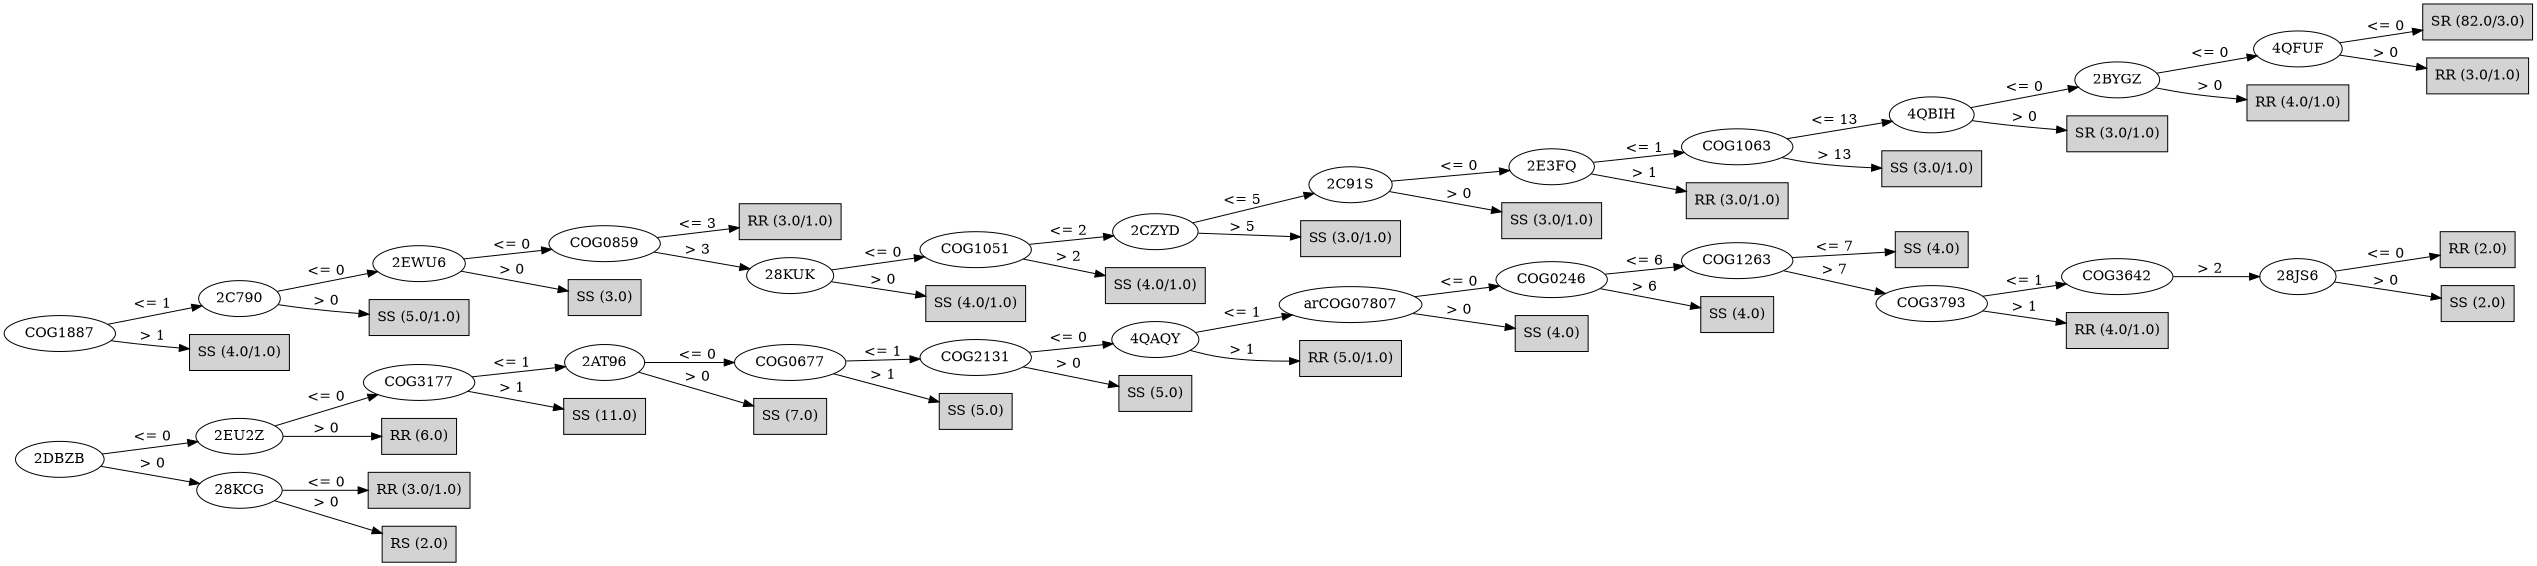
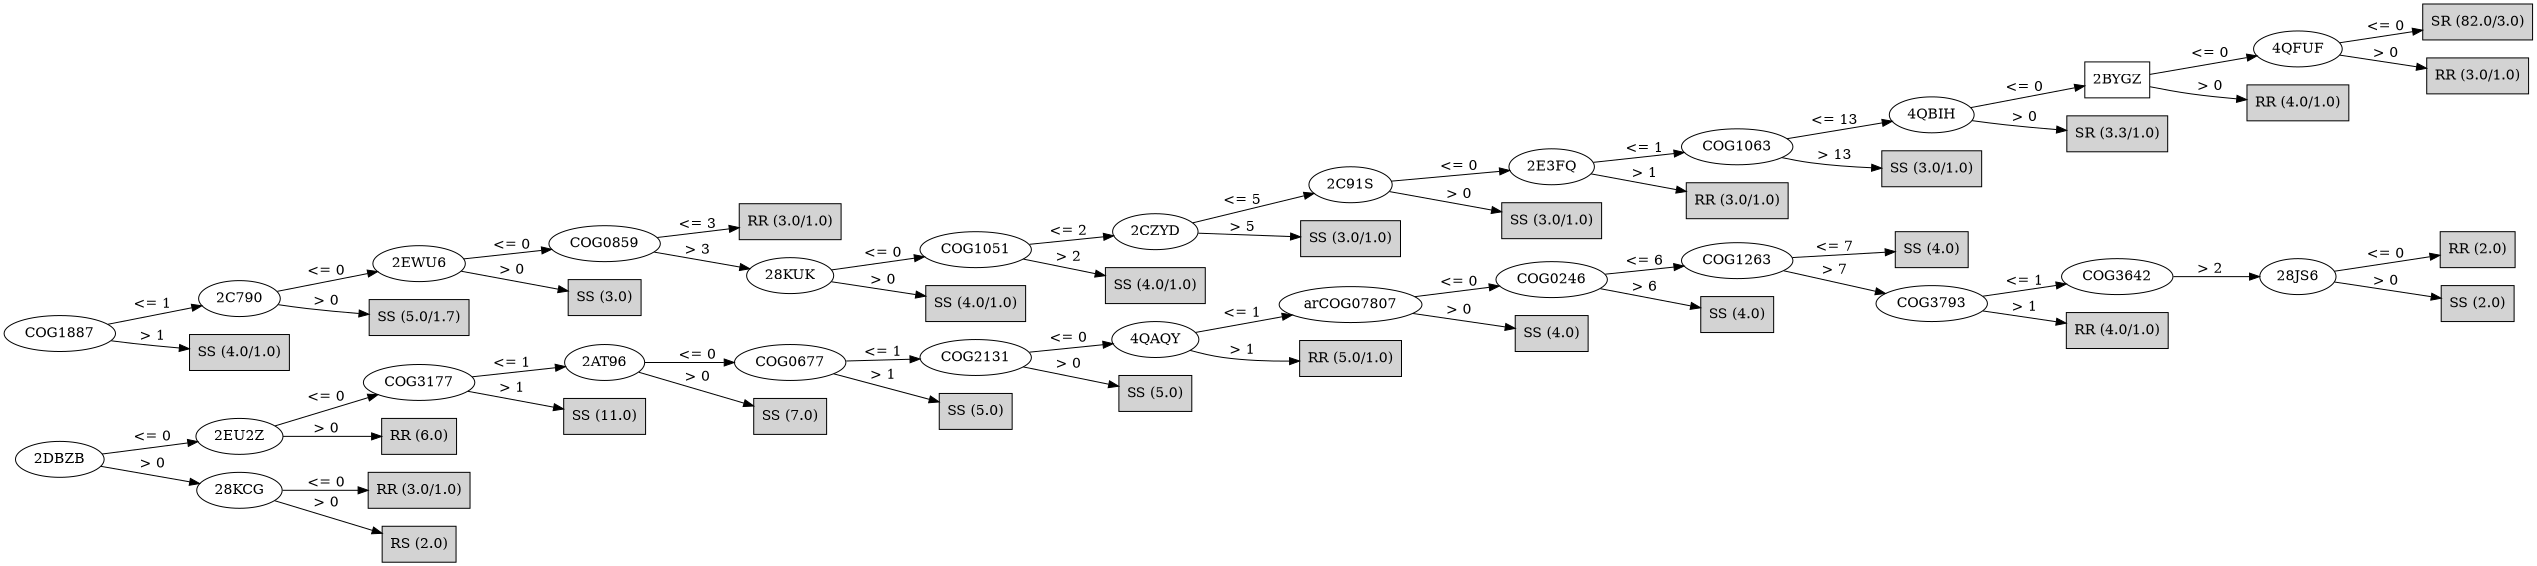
node "2BYGZ": shape ellipse -> box
node "SR (3.0/1.0)": label "SR (3.0/1.0)" -> "SR (3.3/1.0)"
node "SS (5.0/1.0)": label "SS (5.0/1.0)" -> "SS (5.0/1.7)"
